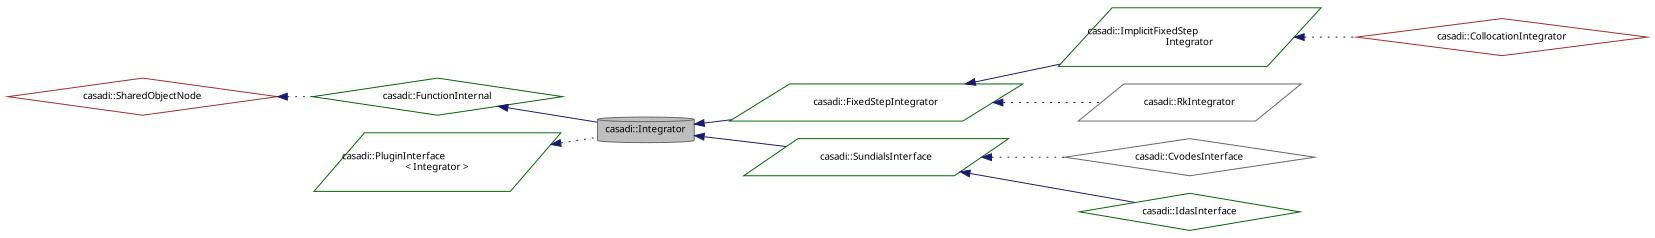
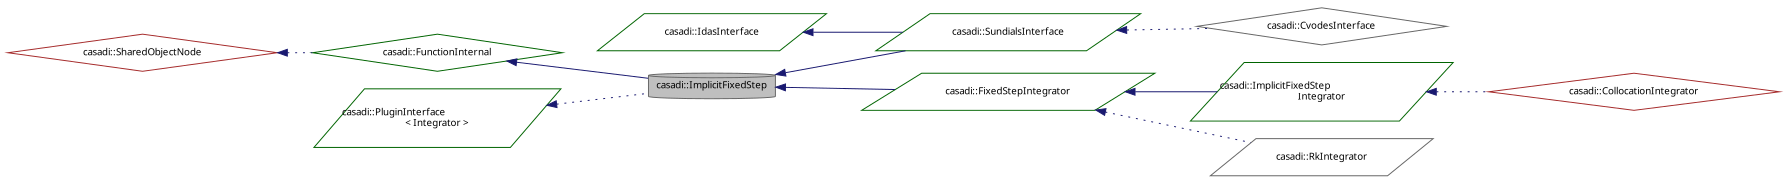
node "casadi::Integrator": label "casadi::Integrator" -> "casadi::ImplicitFixedStep"
edge "casadi::IdasInterface" -> "casadi::SundialsInterface": reversed
node "casadi::IdasInterface": shape diamond -> parallelogram
